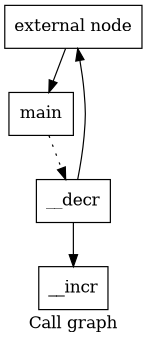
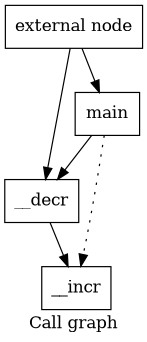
edge "__decr" -> "external node": reversed
edge "main" -> "__decr": style dotted -> solid
edge "main" -> "__incr": added
